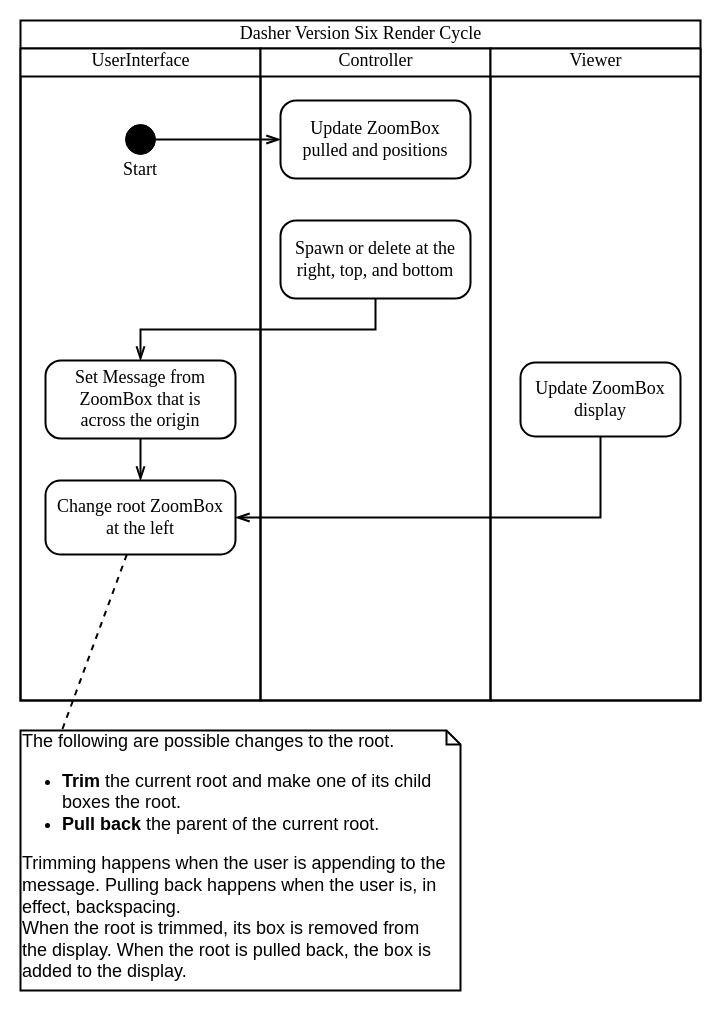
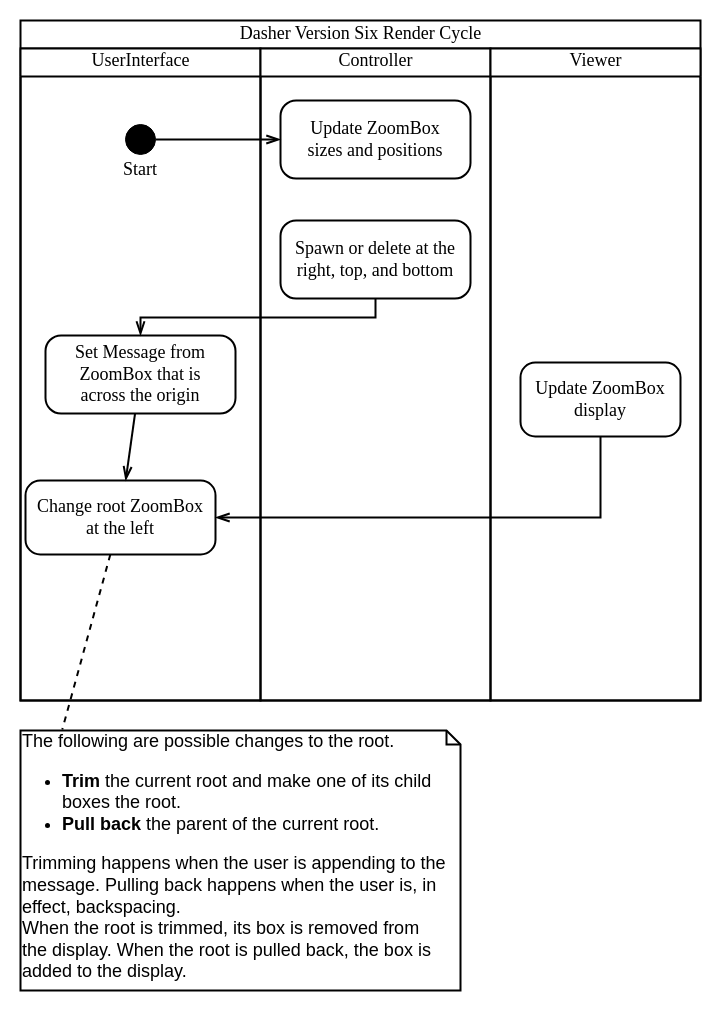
node "Update ZoomBox pulled and positions": label "Update ZoomBox pulled and positions" -> "Update ZoomBox sizes and positions"
node "Set Message from ZoomBox that is across the origin": moved (141, 400) -> (141, 375)
node "Change root ZoomBox at the left": moved (141, 518) -> (121, 518)
